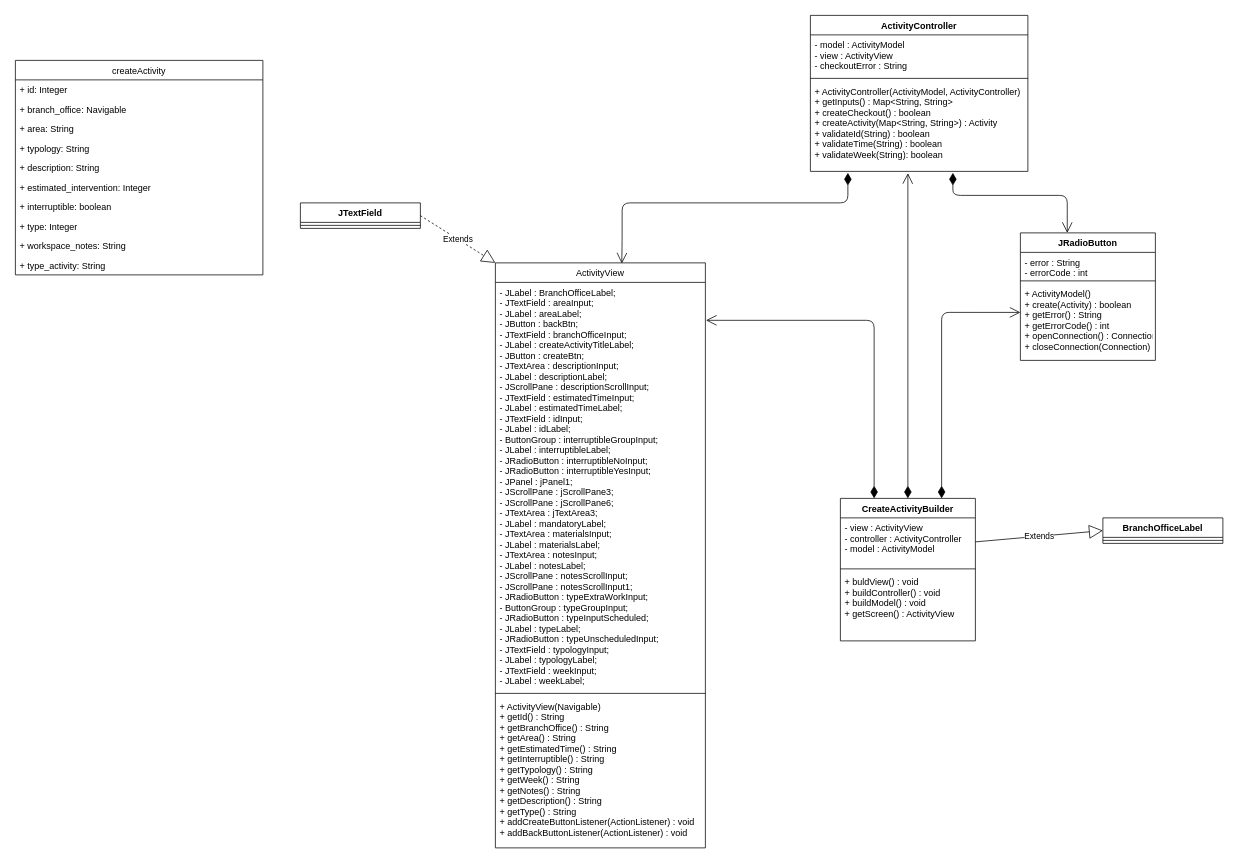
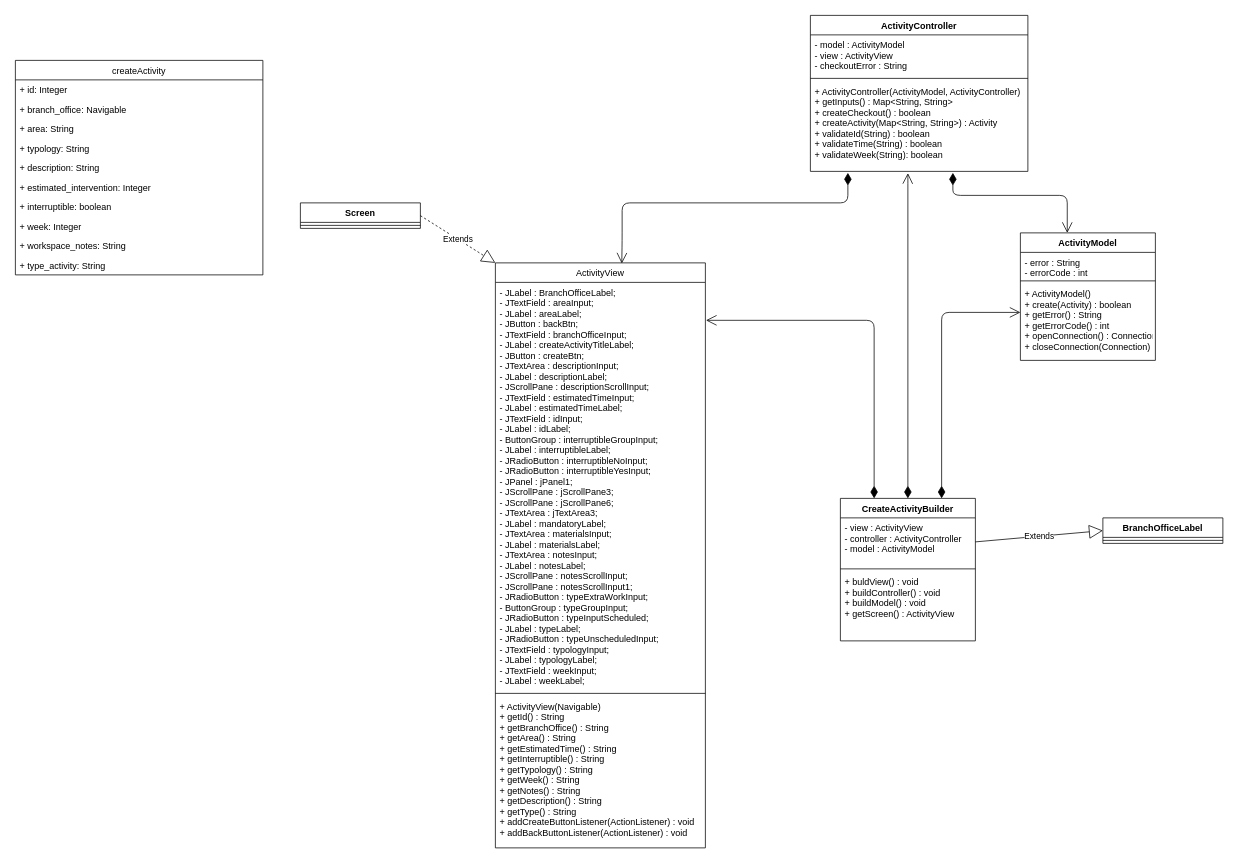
node "JTextField": label "JTextField" -> "Screen"
node "+ type: Integer": label "+ type: Integer" -> "+ week: Integer"
node "JRadioButton": label "JRadioButton" -> "ActivityModel"
